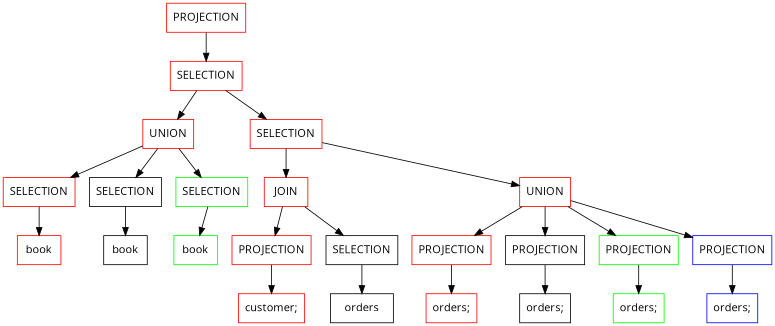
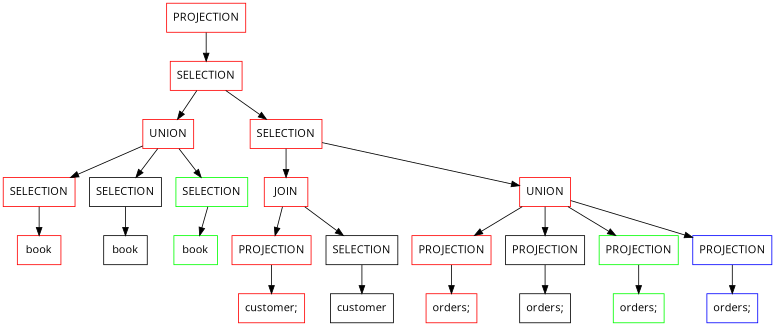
node "orders": label "orders" -> "customer"
